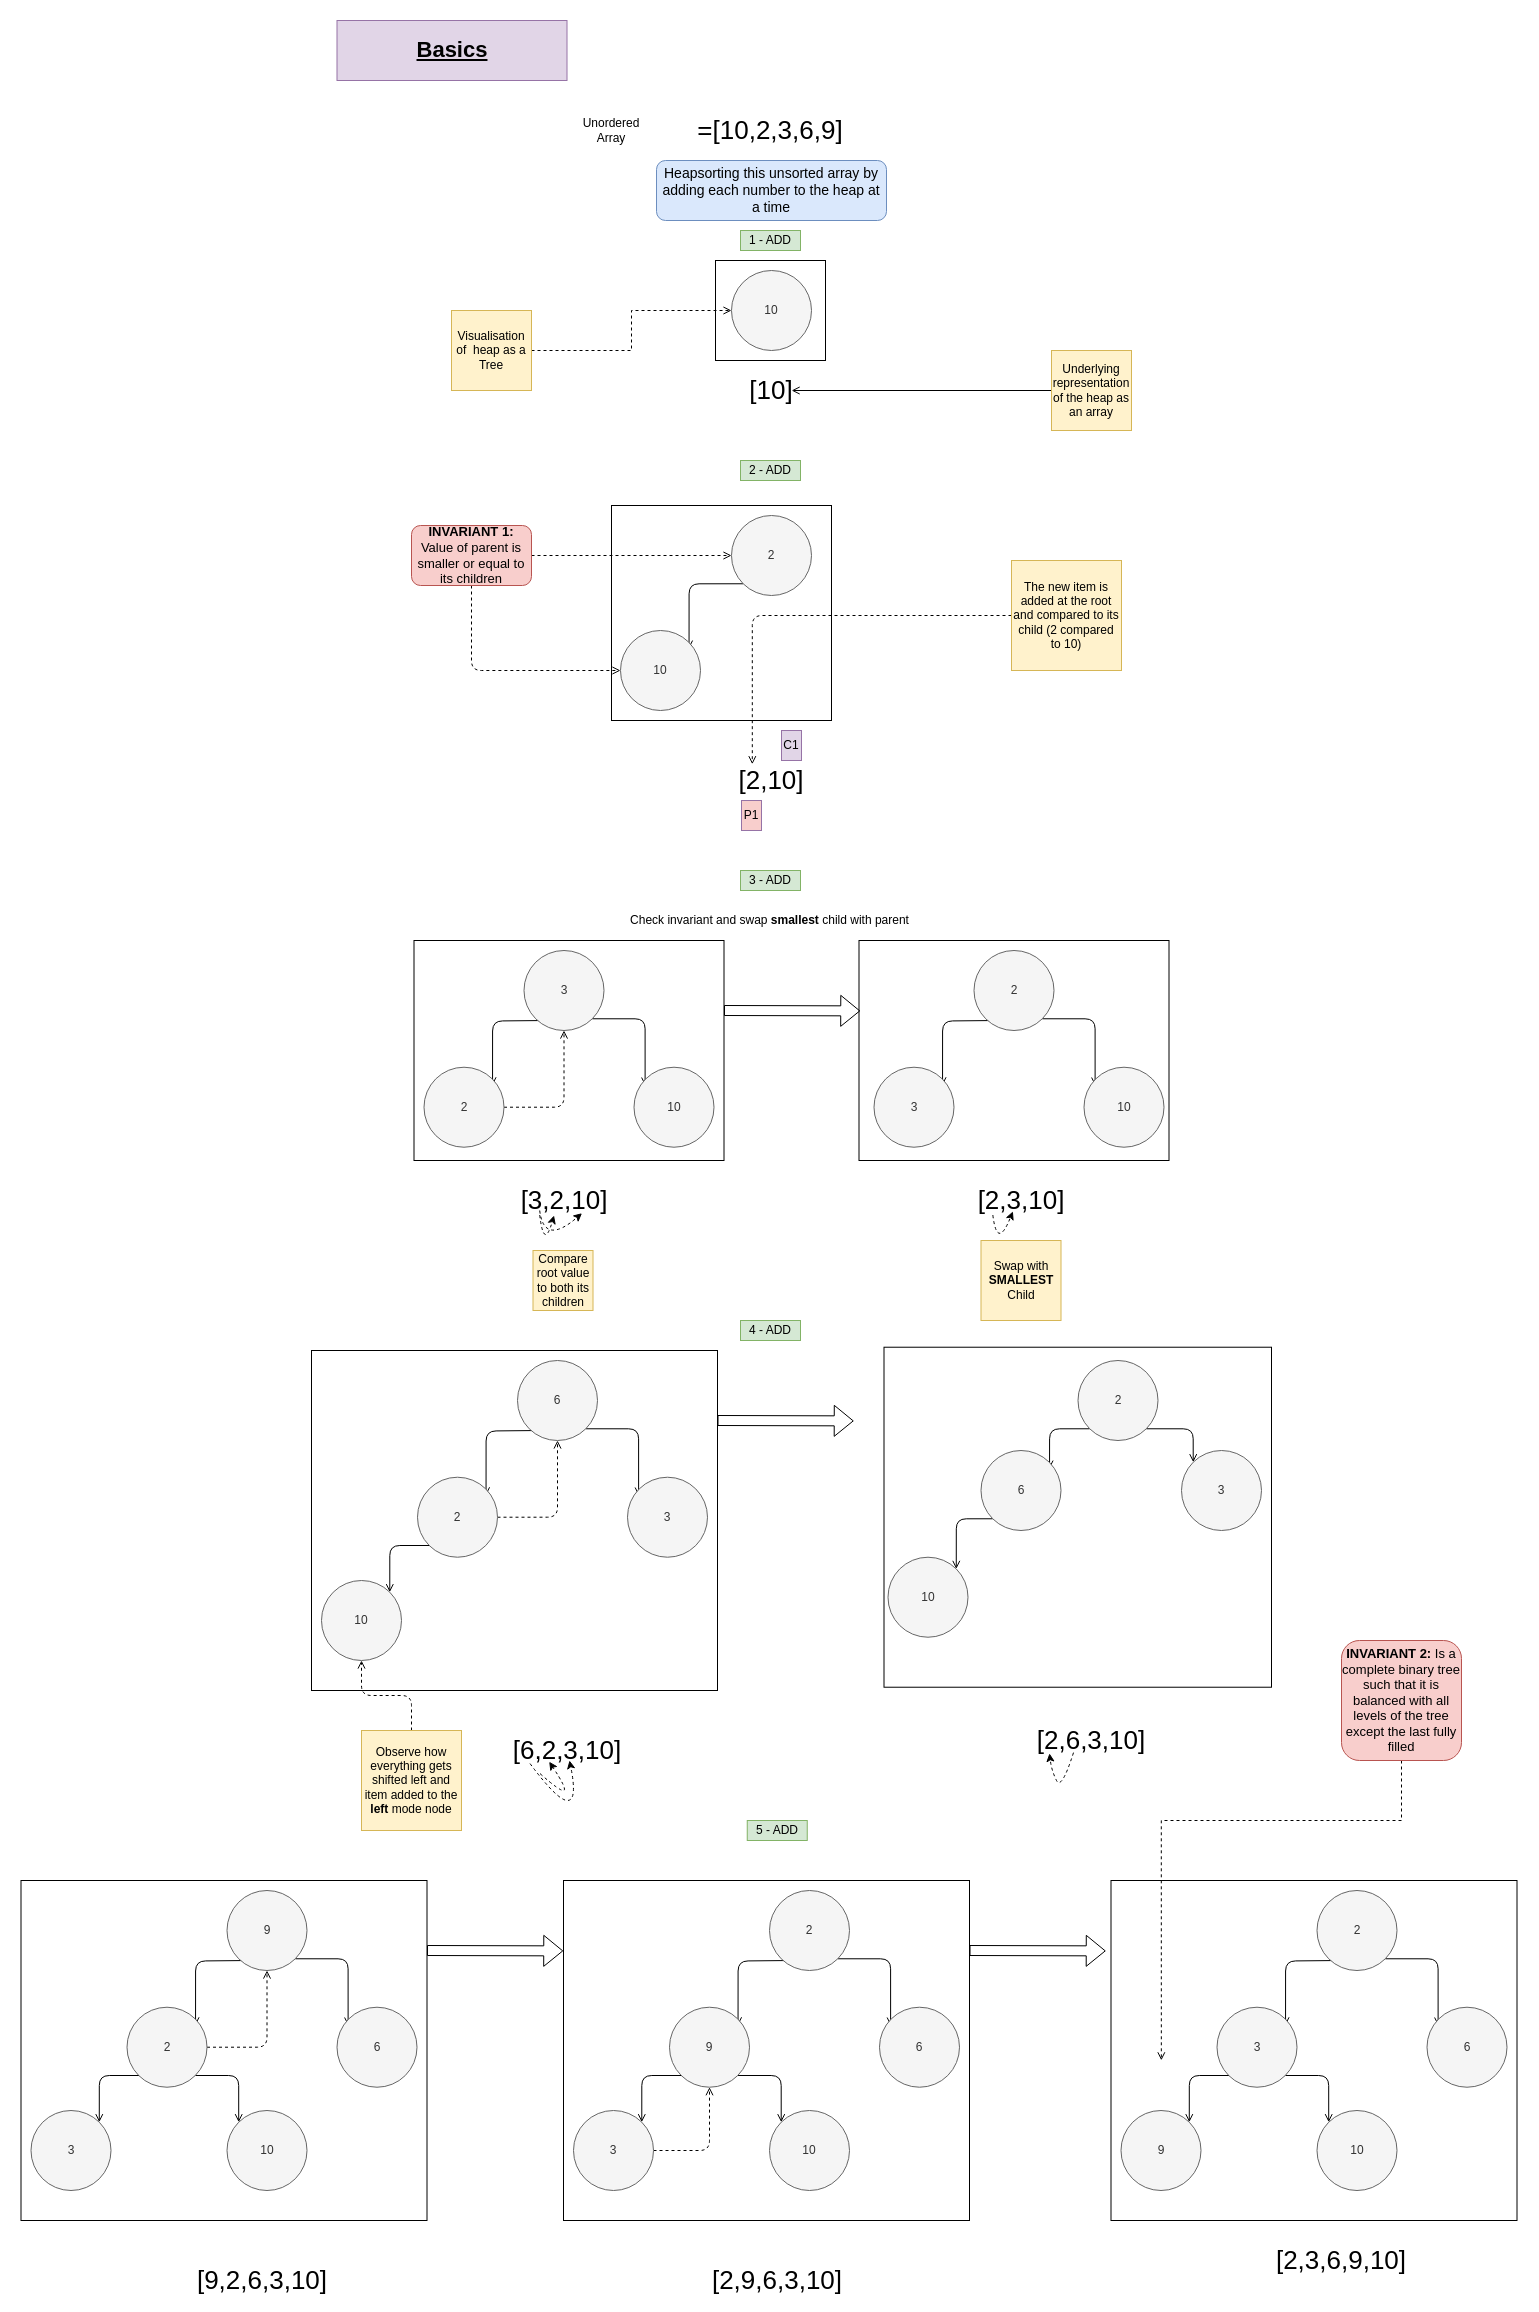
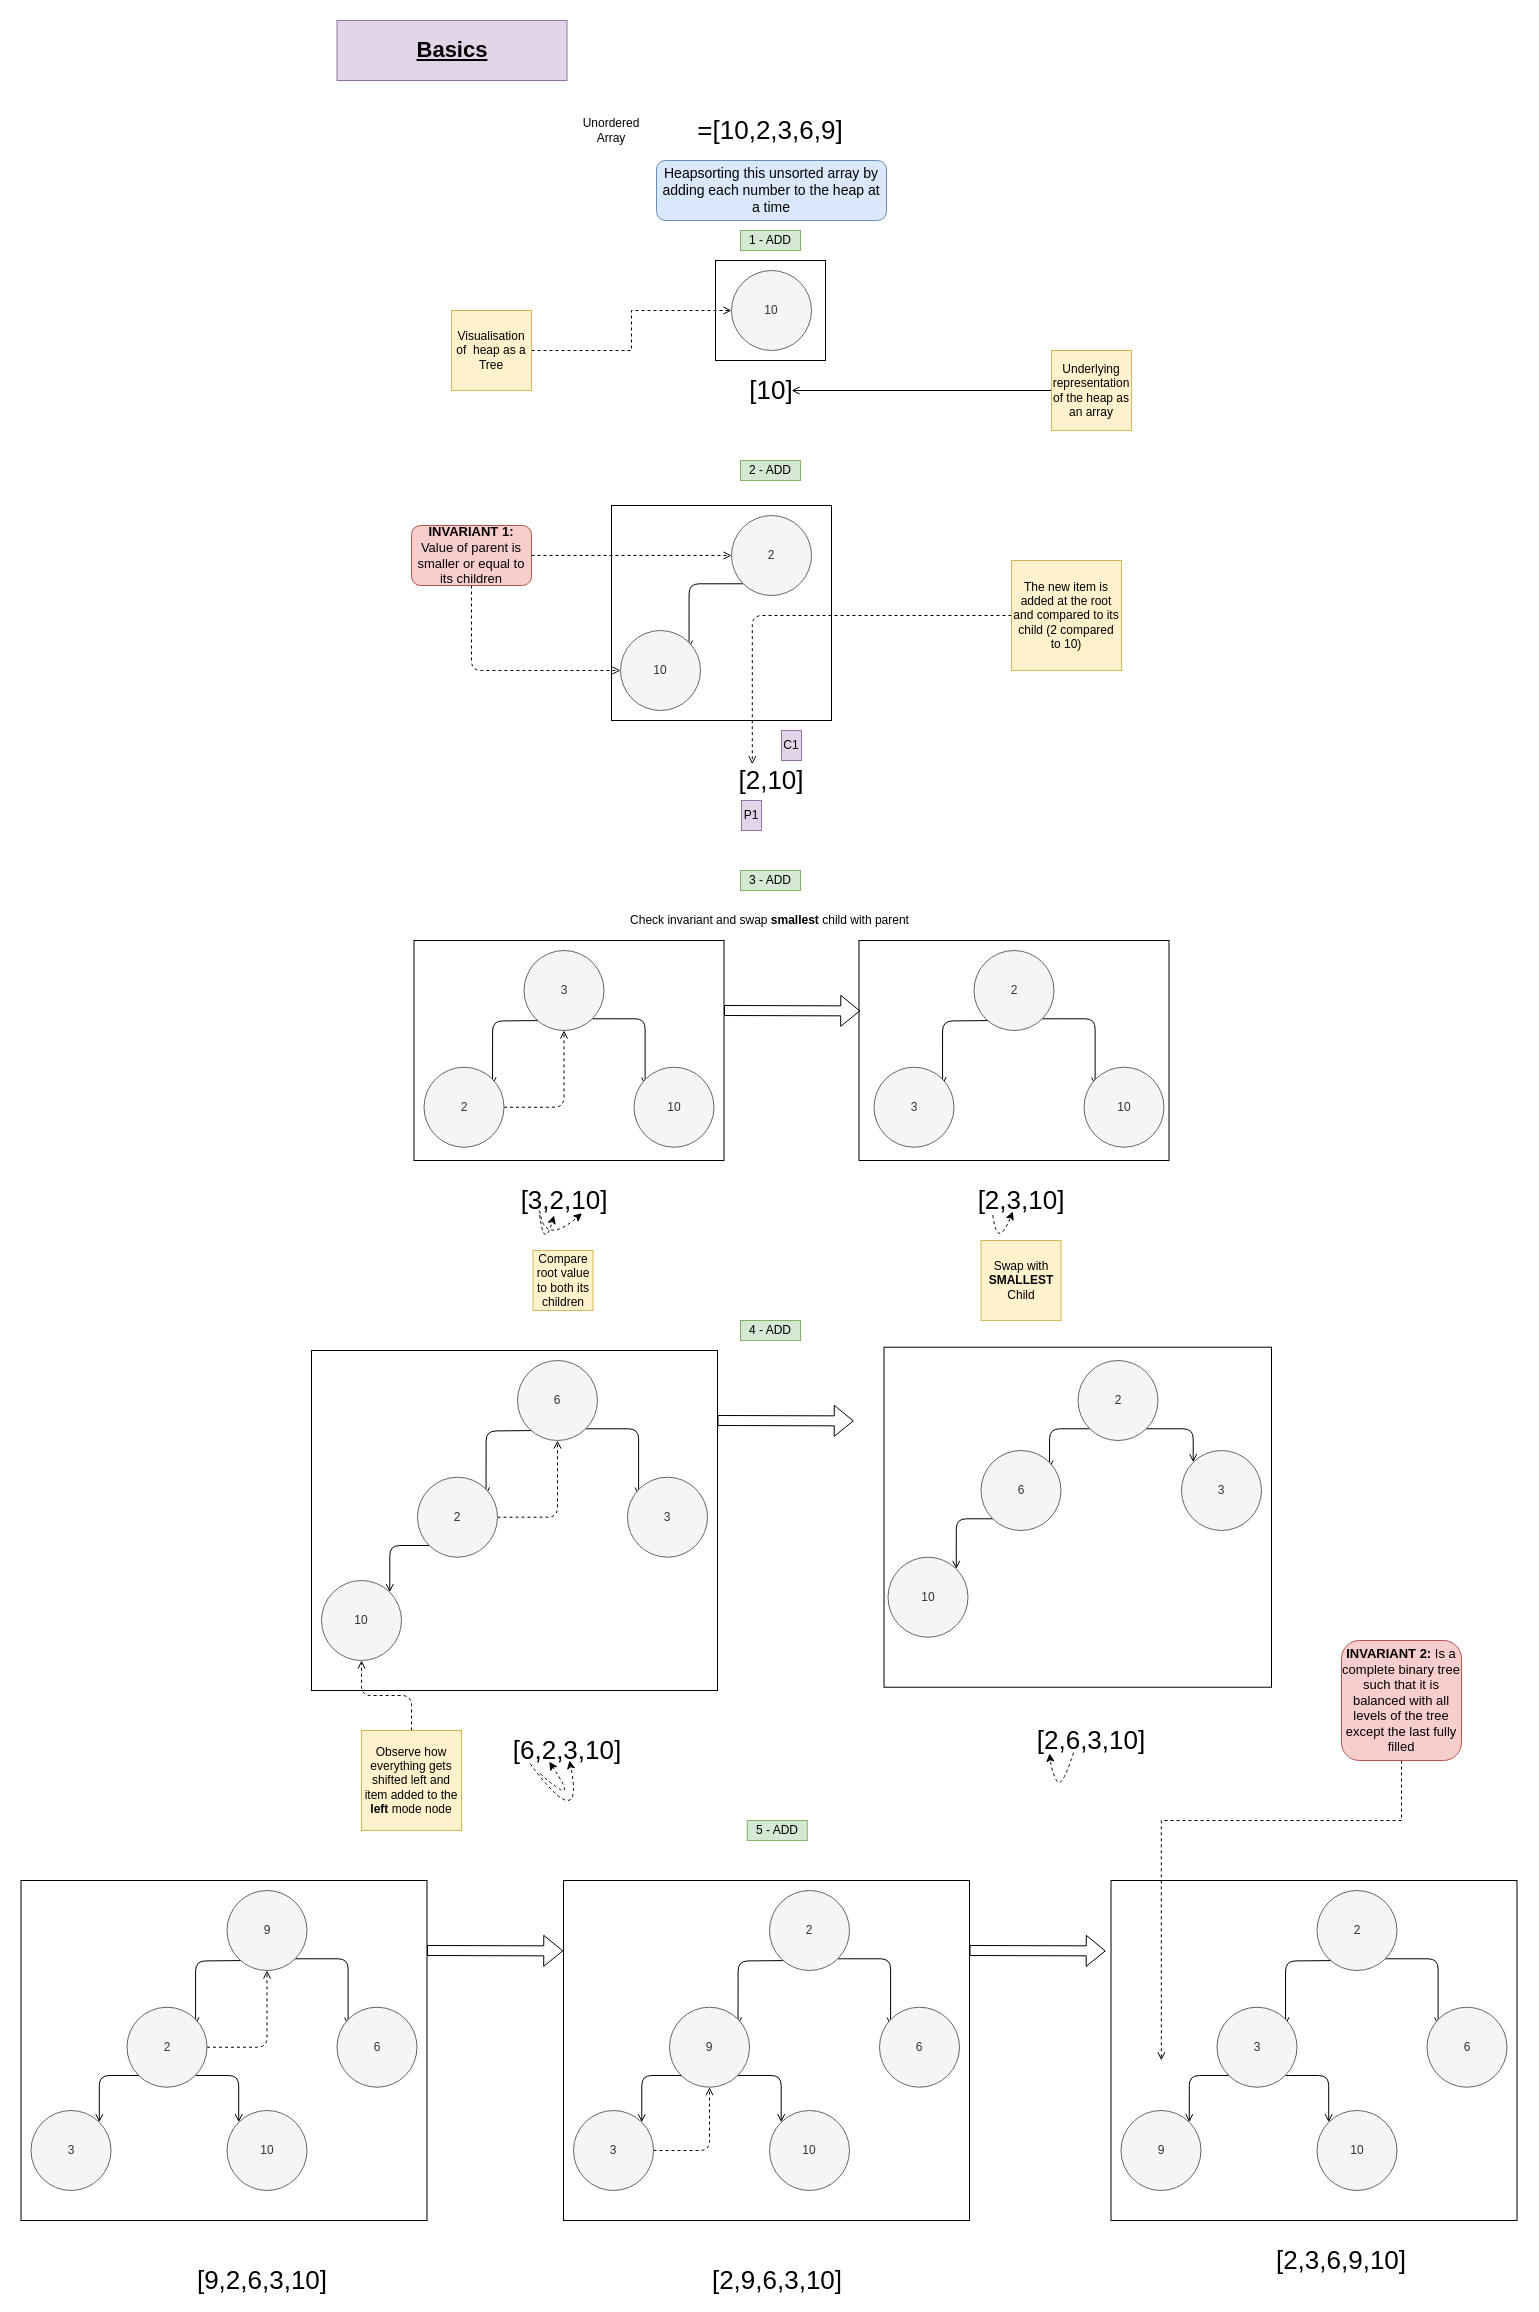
node "P1": fillcolor #f8cecc -> #e1d5e7
